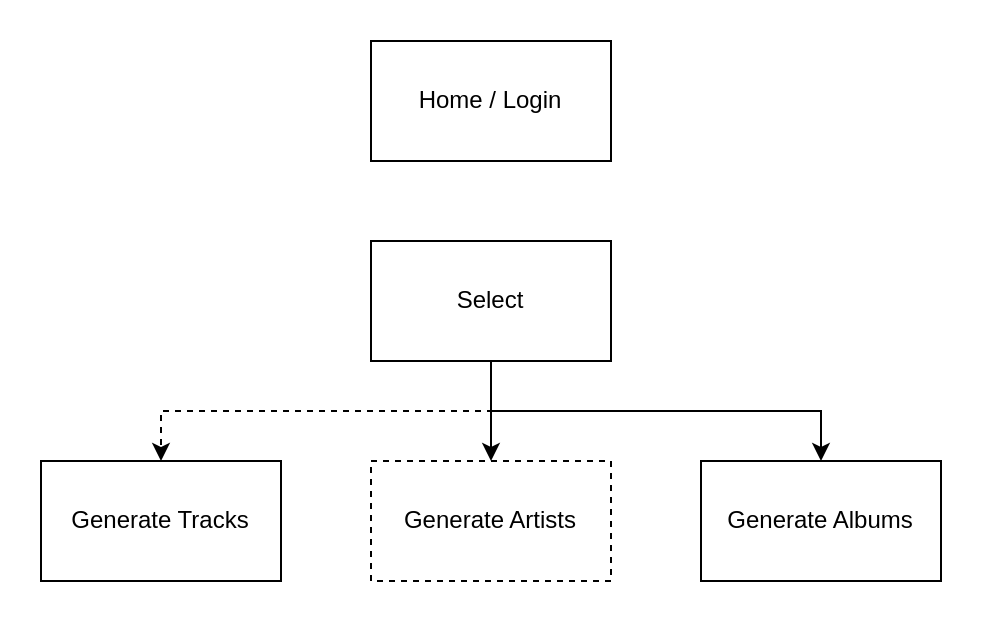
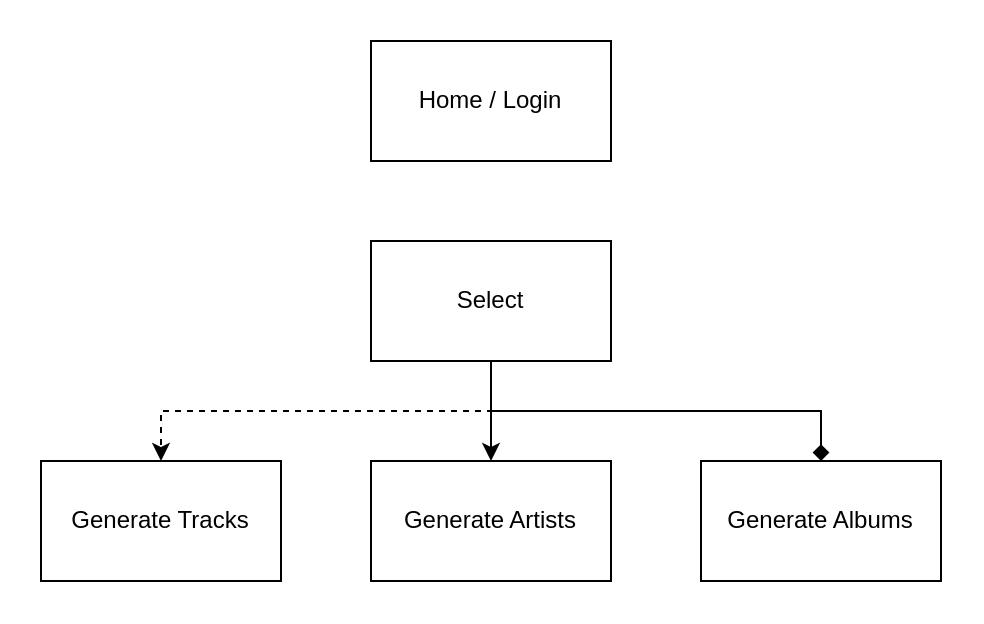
edge "Select" -> "Generate Albums": arrowhead classic -> diamond
node "Generate Artists": style dashed -> solid
